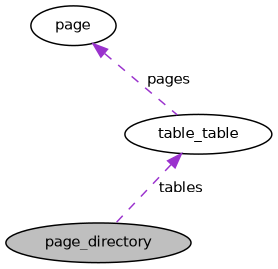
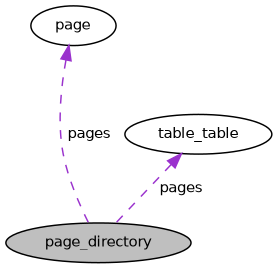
edge "table_table" -> "page": now "page_directory" -> "page"
edge "page_directory" -> "table_table": label " tables" -> " pages"
